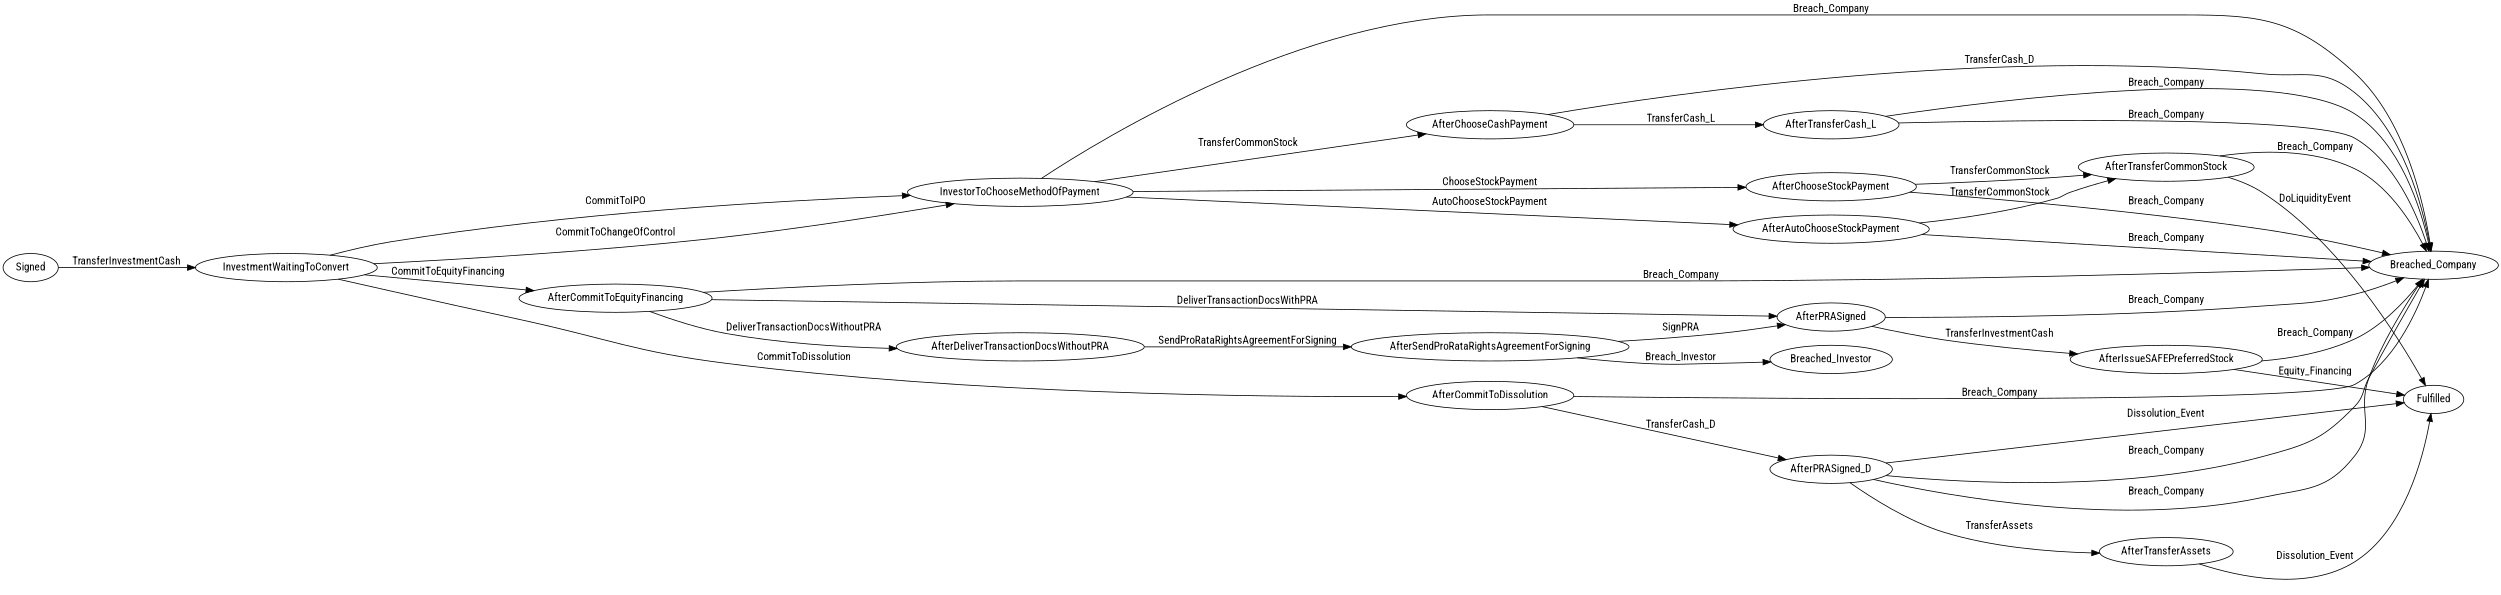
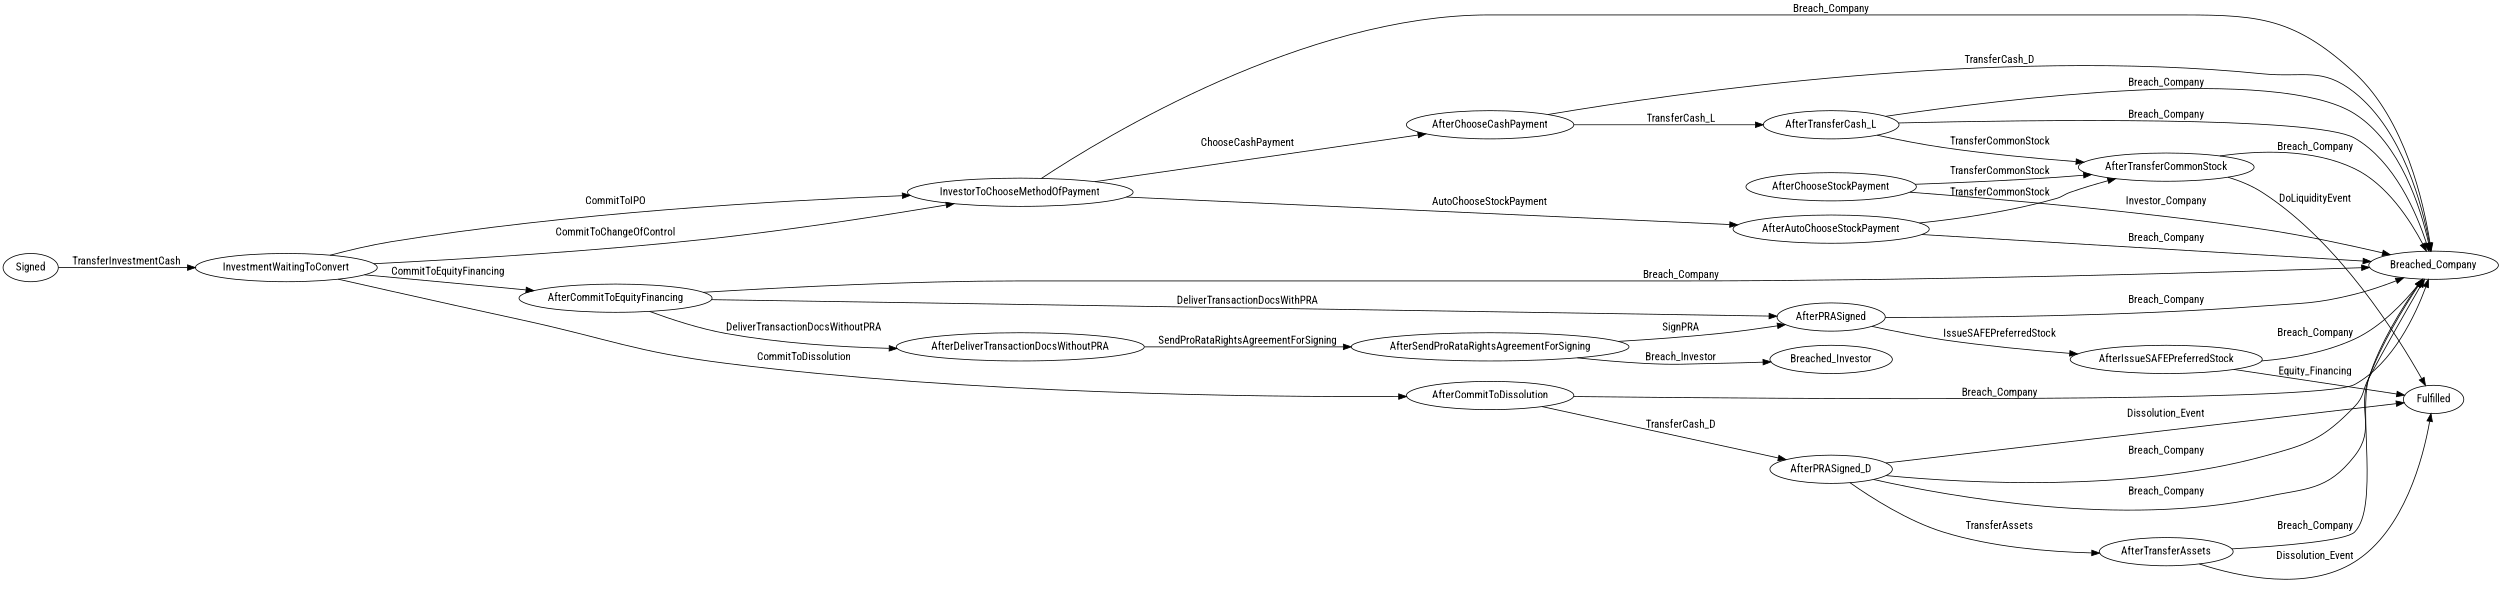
edge "InvestorToChooseMethodOfPayment" -> "AfterChooseCashPayment": label "TransferCommonStock" -> "ChooseCashPayment"
edge "AfterTransferCash_L" -> "AfterTransferCommonStock": added, label "TransferCommonStock"
edge "InvestorToChooseMethodOfPayment" -> "AfterChooseStockPayment": removed, label "ChooseStockPayment"
edge "AfterChooseStockPayment" -> "Breached_Company": label "Breach_Company" -> "Investor_Company"
edge "AfterPRASigned" -> "AfterIssueSAFEPreferredStock": label "TransferInvestmentCash" -> "IssueSAFEPreferredStock"
edge "AfterTransferAssets" -> "Breached_Company": added, label "Breach_Company"
